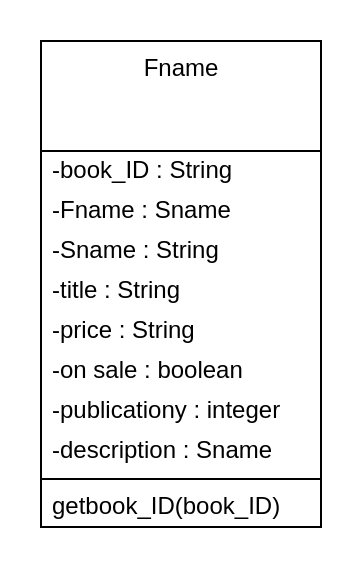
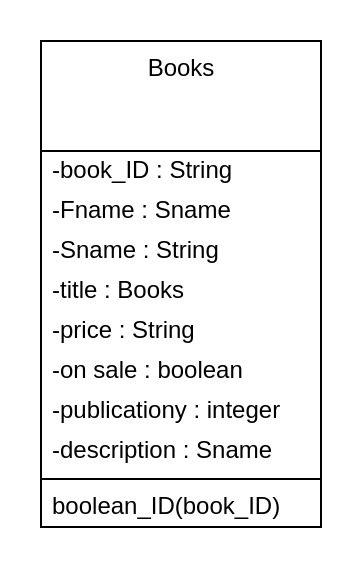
node "Fname": label "Fname" -> "Books"
node "-title : String": label "-title : String" -> "-title : Books"
node "getbook_ID(book_ID)": label "getbook_ID(book_ID)" -> "boolean_ID(book_ID)"
